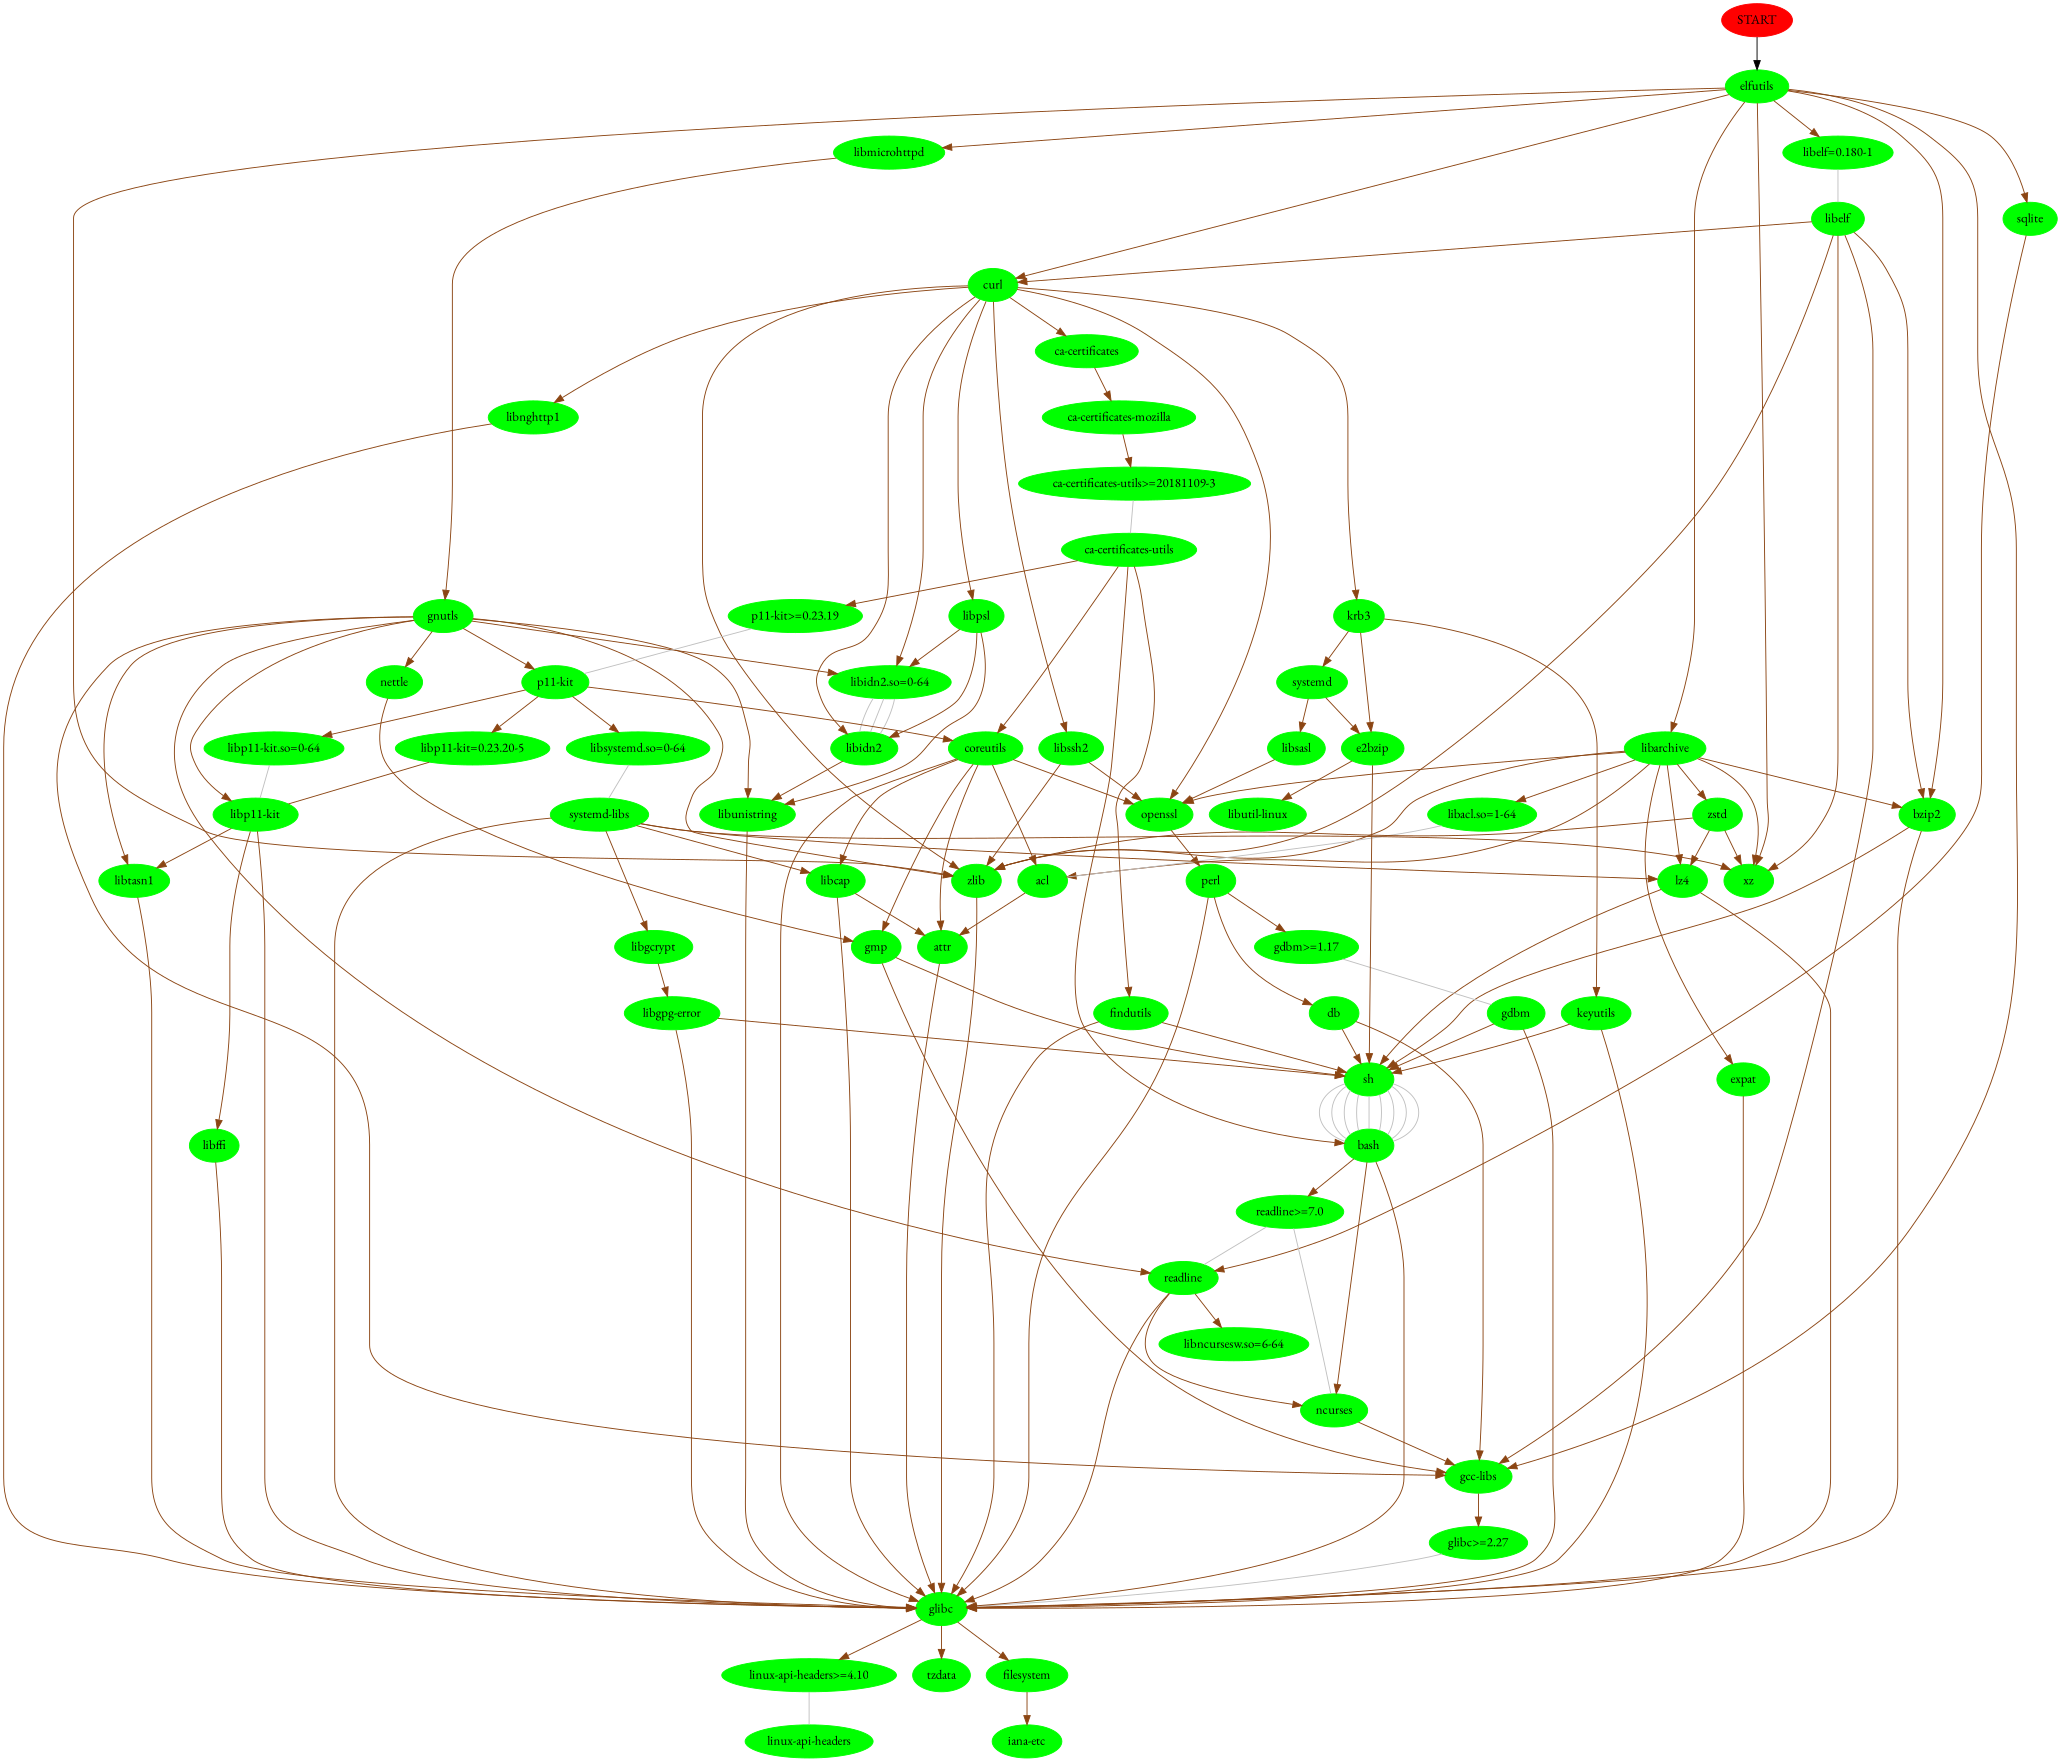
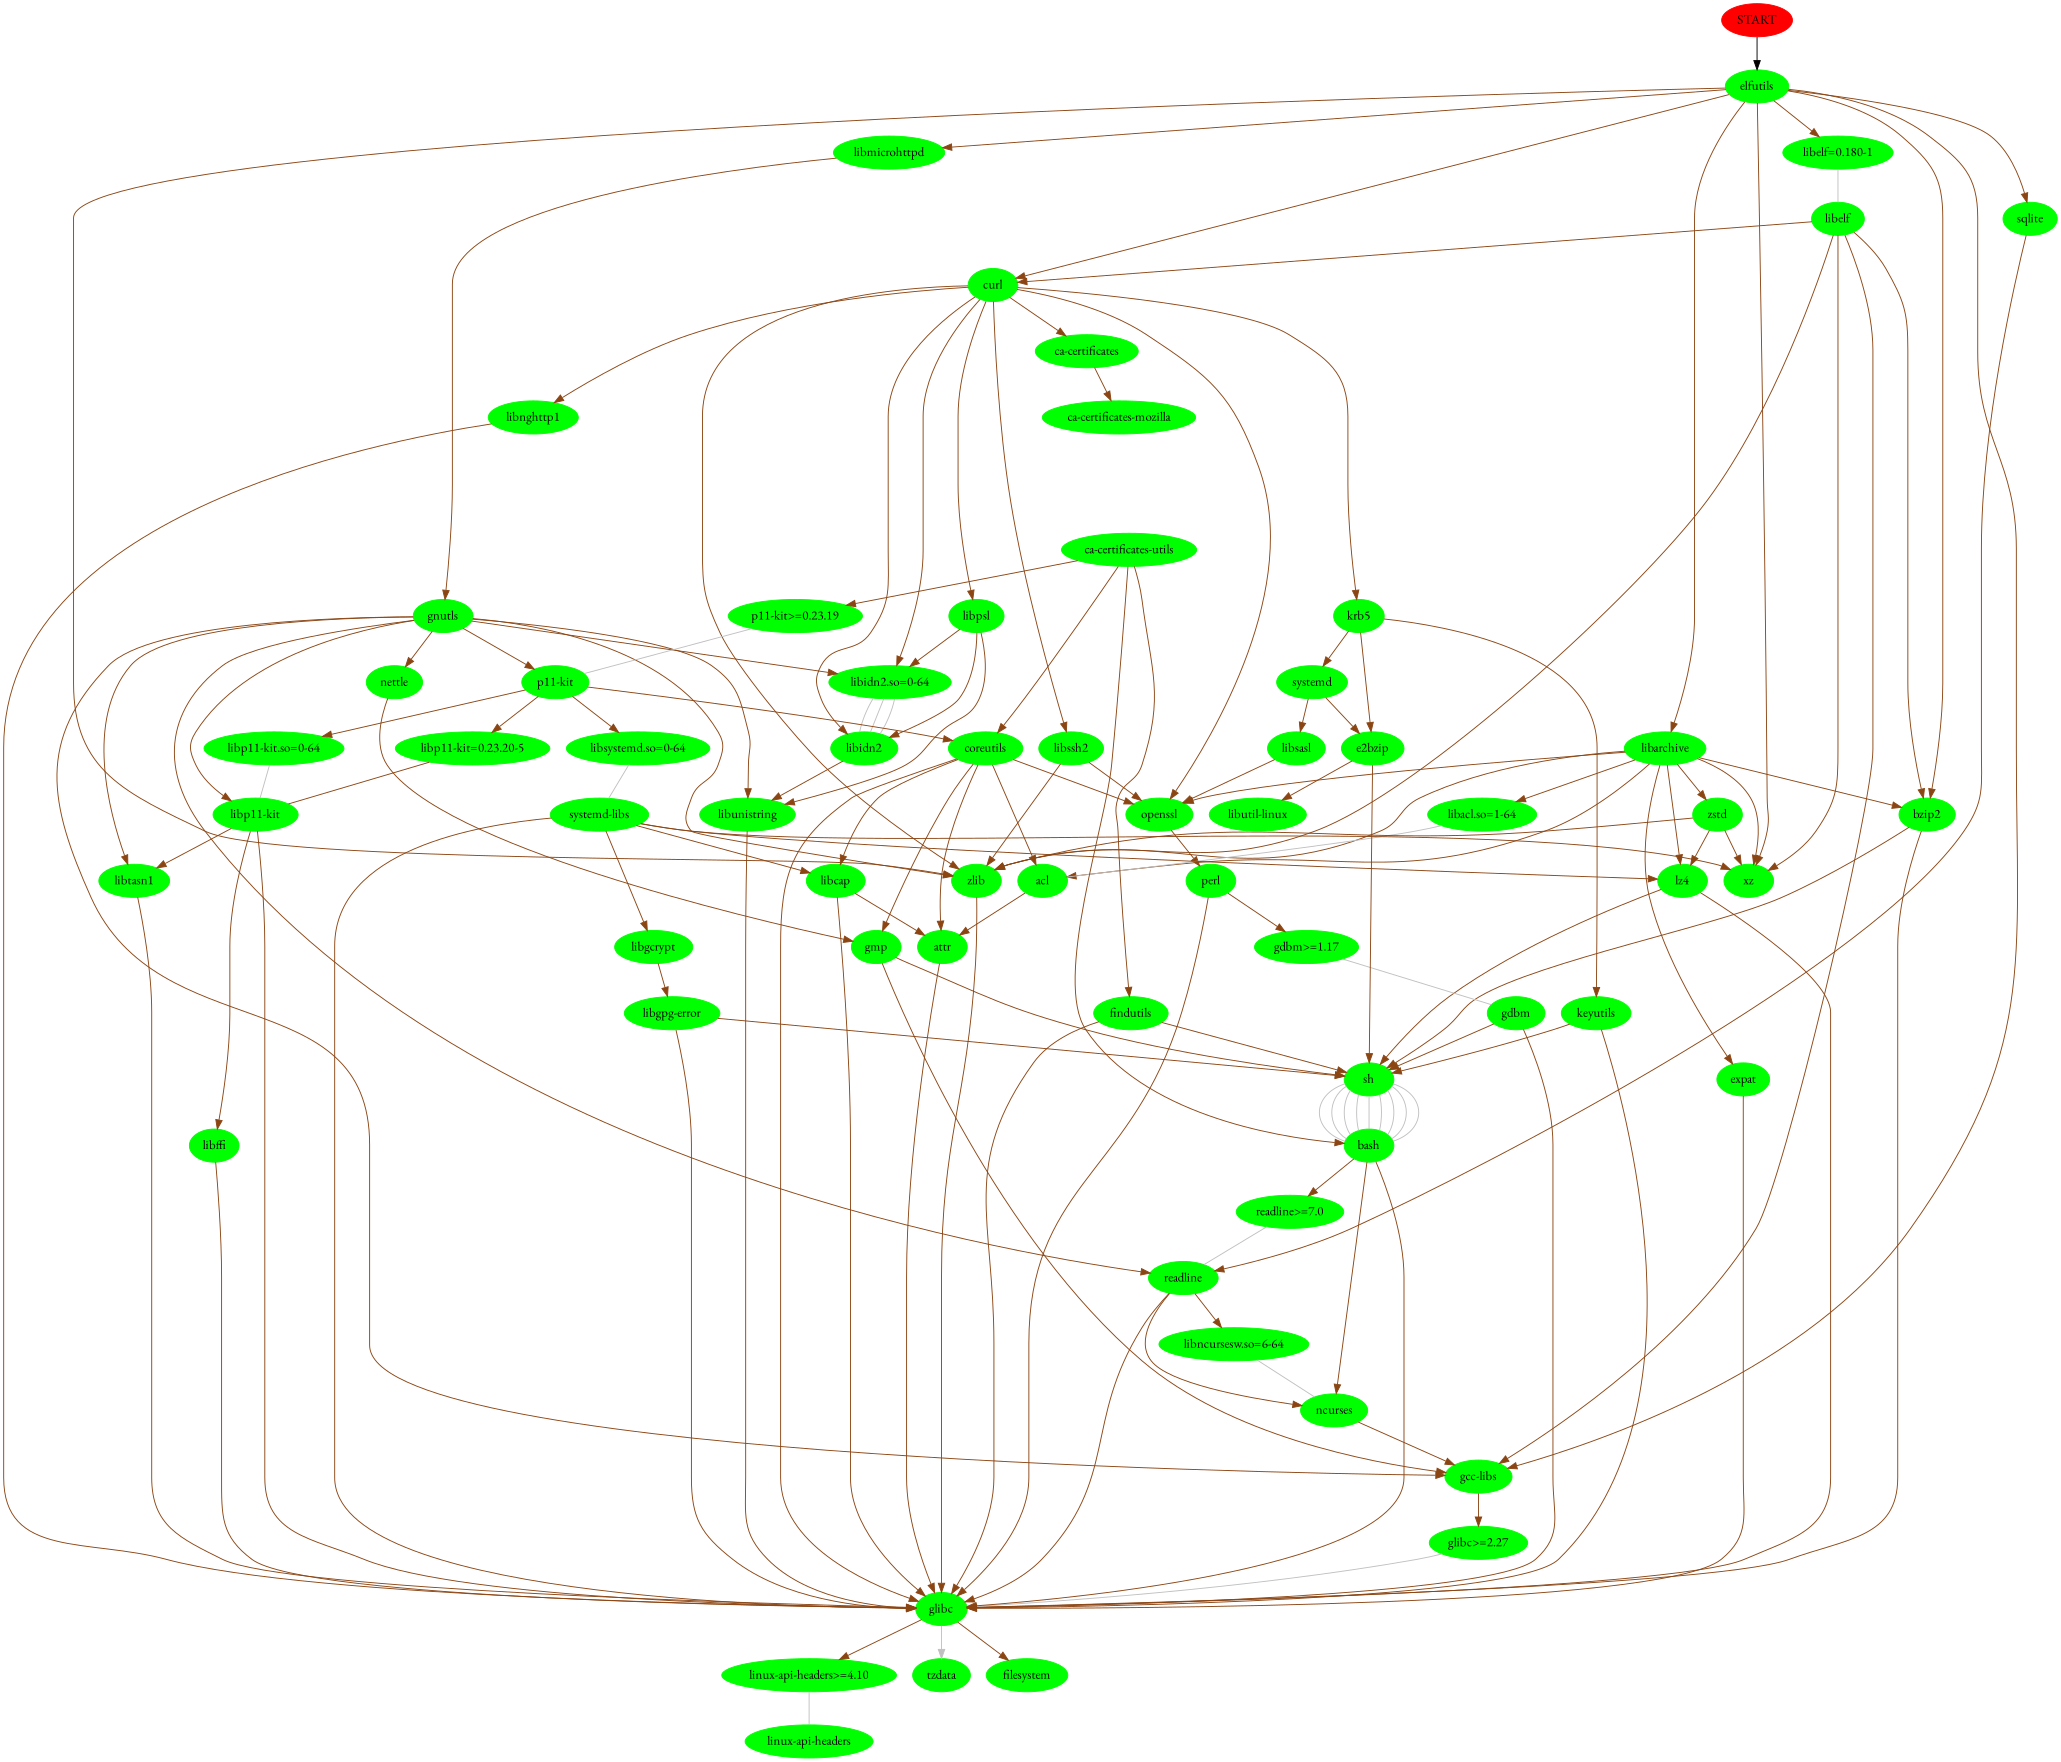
node "ca-certificates-utils>=20181109-3": removed
node "krb3": label "krb3" -> "krb5"
node "db": removed
edge "readline>=7.0" -- "ncurses": now "libncursesw.so=6-64" -- "ncurses"
edge "glibc" -> "tzdata": color chocolate4 -> grey
node "iana-etc": removed
